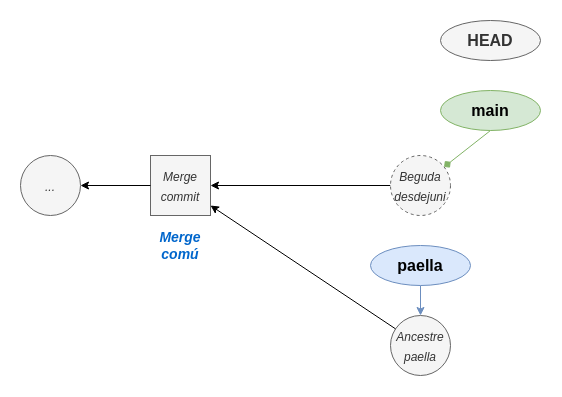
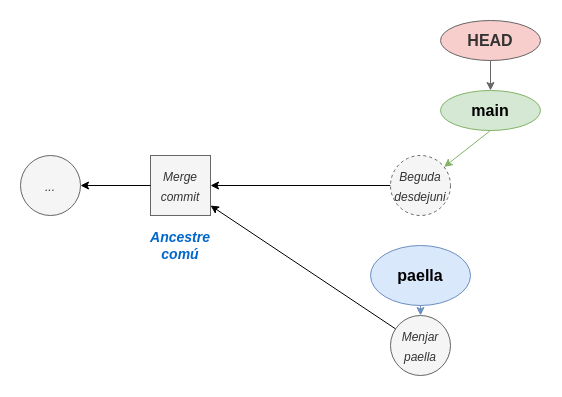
node "HEAD": fillcolor #f5f5f5 -> #f8cecc
edge "HEAD" -> "main": added
edge "main" -> "Beguda desdejuni": arrowhead diamond -> classic
node "Merge comú": label "Merge comú" -> "Ancestre comú"
node "paella": size 100x40 -> 100x60
node "Ancestre paella": label "Ancestre paella" -> "Menjar paella"
